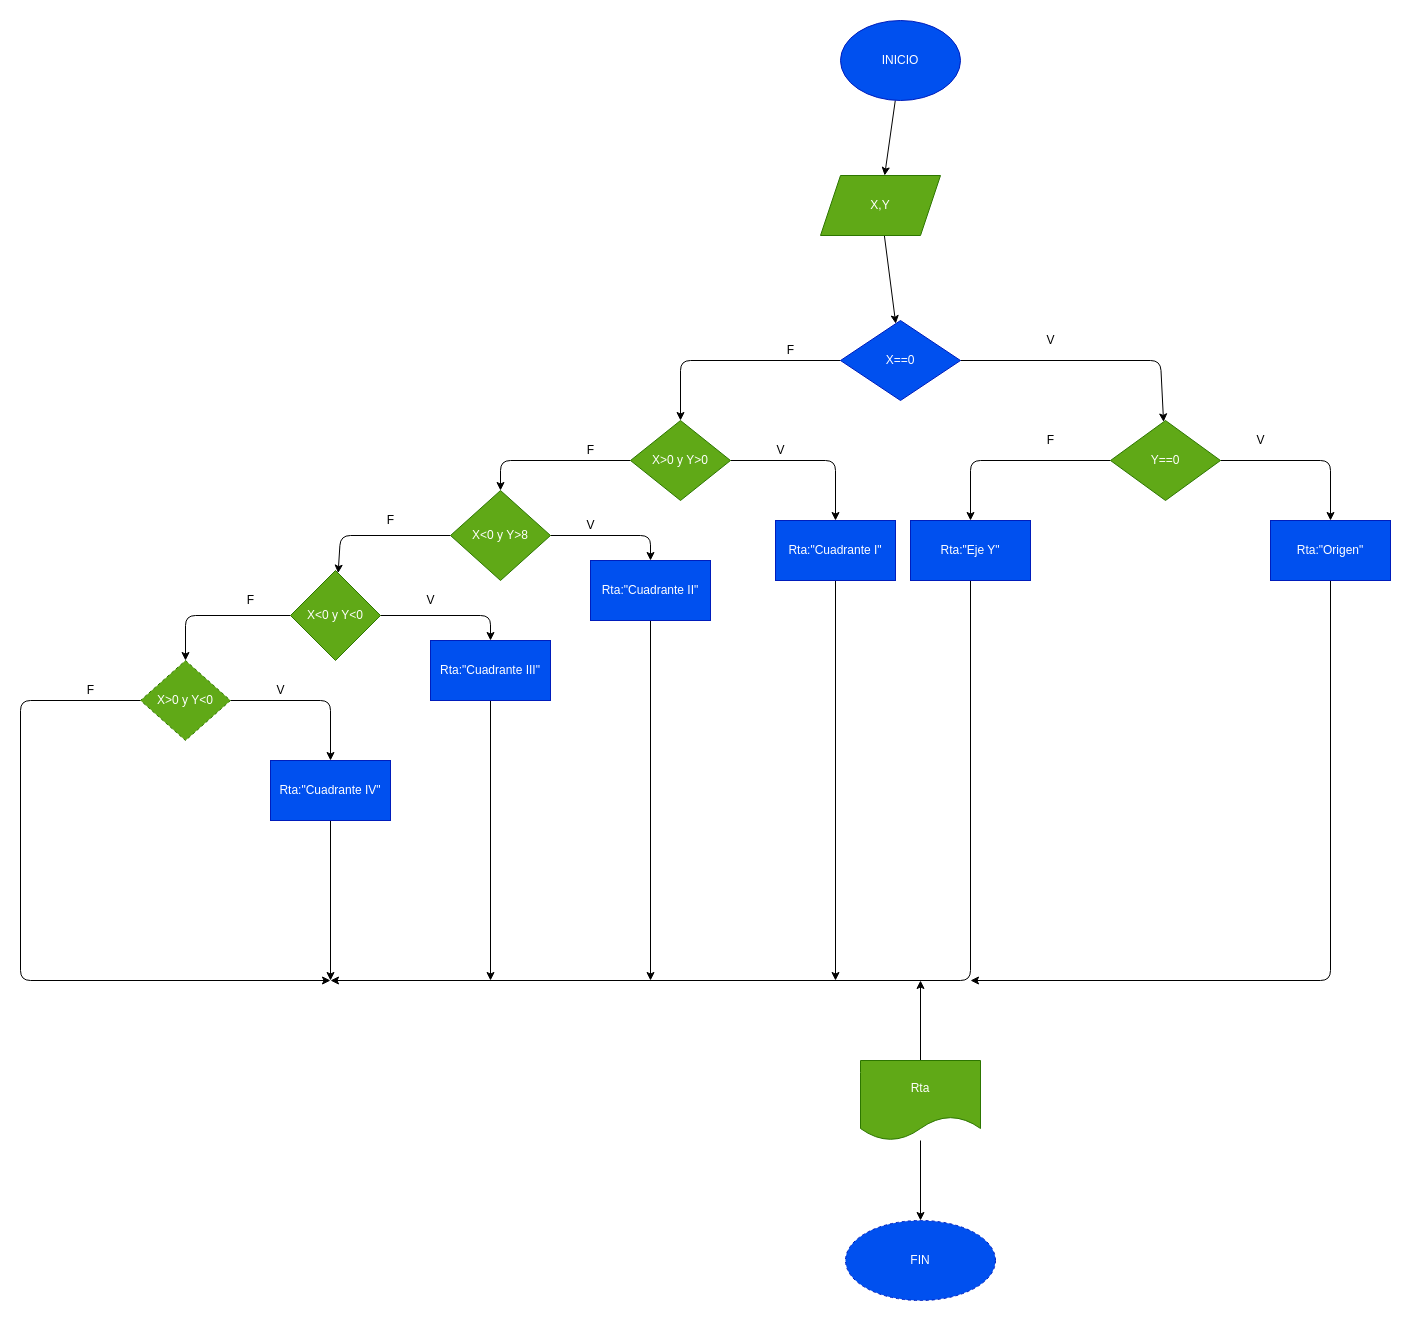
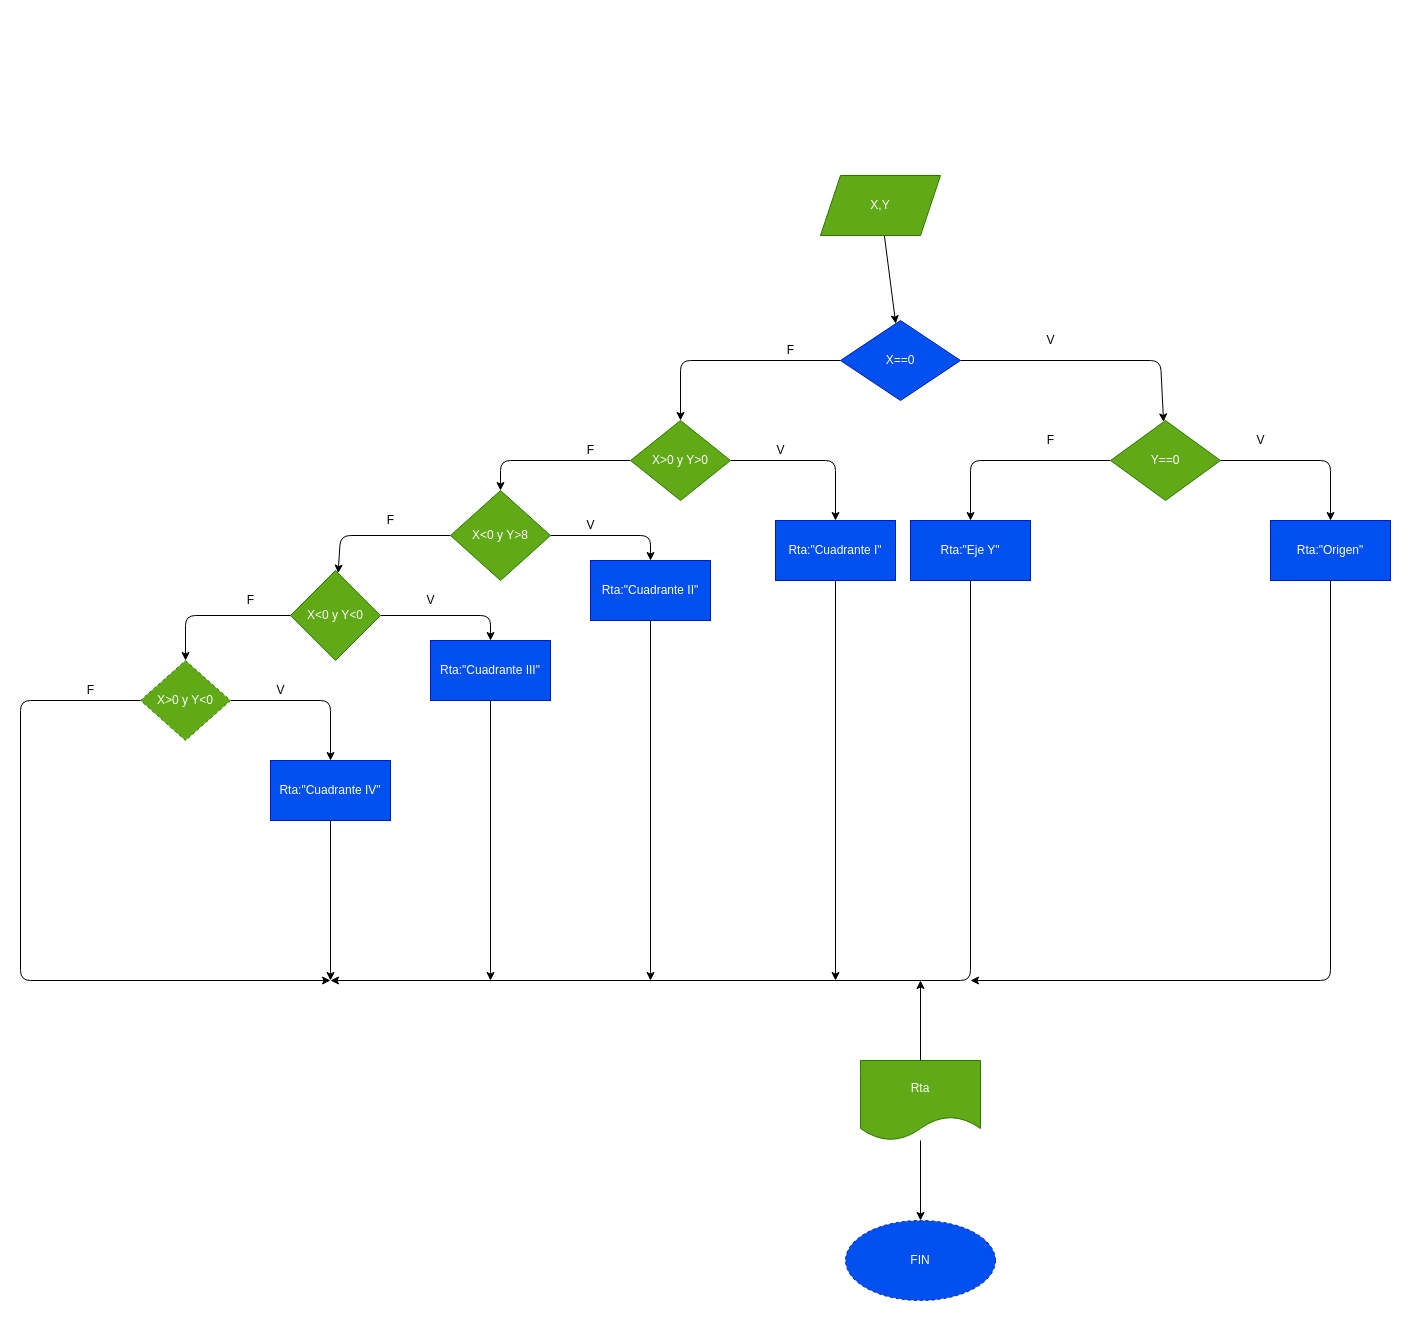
node "INICIO": removed
edge "INICIO" -> "X,Y": removed
